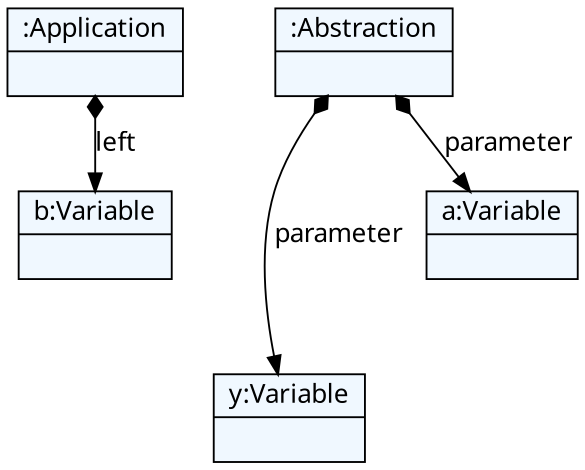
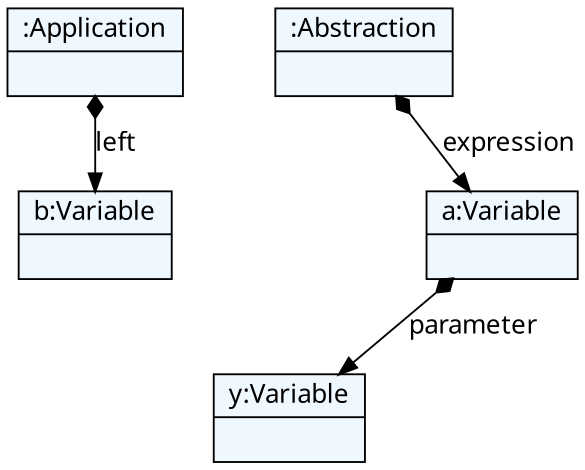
edge ":Abstraction" -- "a:Variable": label "parameter" -> "expression"
edge ":Abstraction" -- "y:Variable": now "a:Variable" -- "y:Variable"
